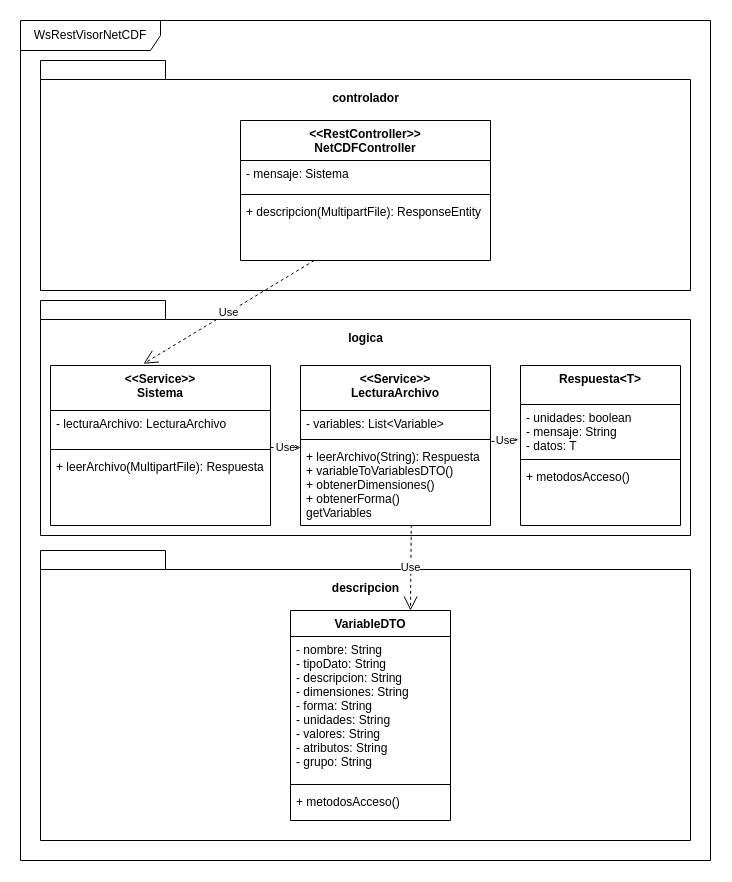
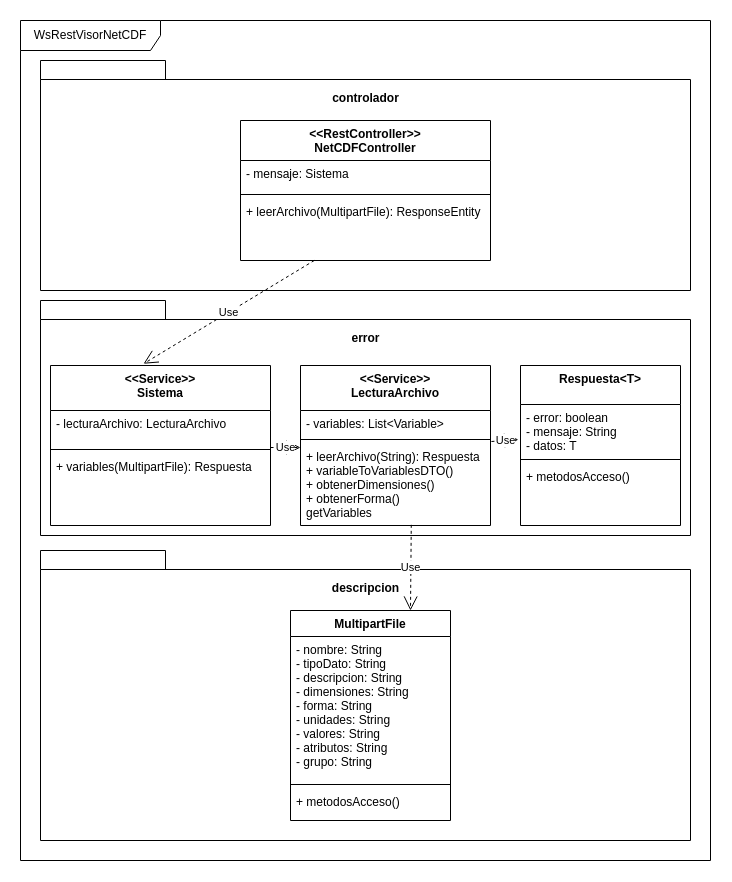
node "+ descripcion(MultipartFile): ResponseEntity": label "+ descripcion(MultipartFile): ResponseEntity" -> "+ leerArchivo(MultipartFile): ResponseEntity"
node "logica": label "logica" -> "error"
node "- unidades: boolean - mensaje: String - datos: T": label "- unidades: boolean - mensaje: String - datos: T" -> "- error: boolean - mensaje: String - datos: T"
node "+ leerArchivo(MultipartFile): Respuesta": label "+ leerArchivo(MultipartFile): Respuesta" -> "+ variables(MultipartFile): Respuesta"
node "VariableDTO": label "VariableDTO" -> "MultipartFile"
